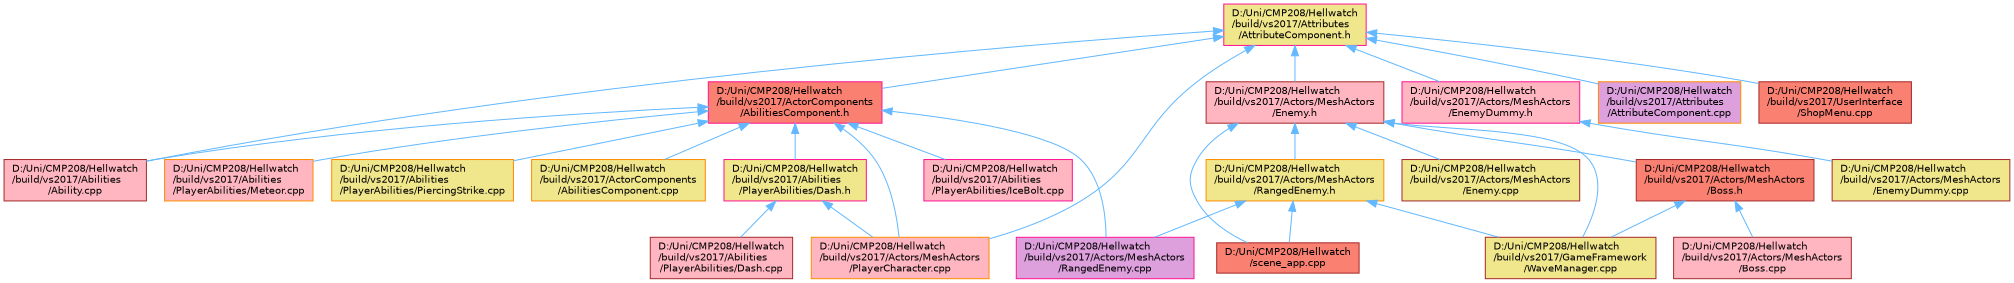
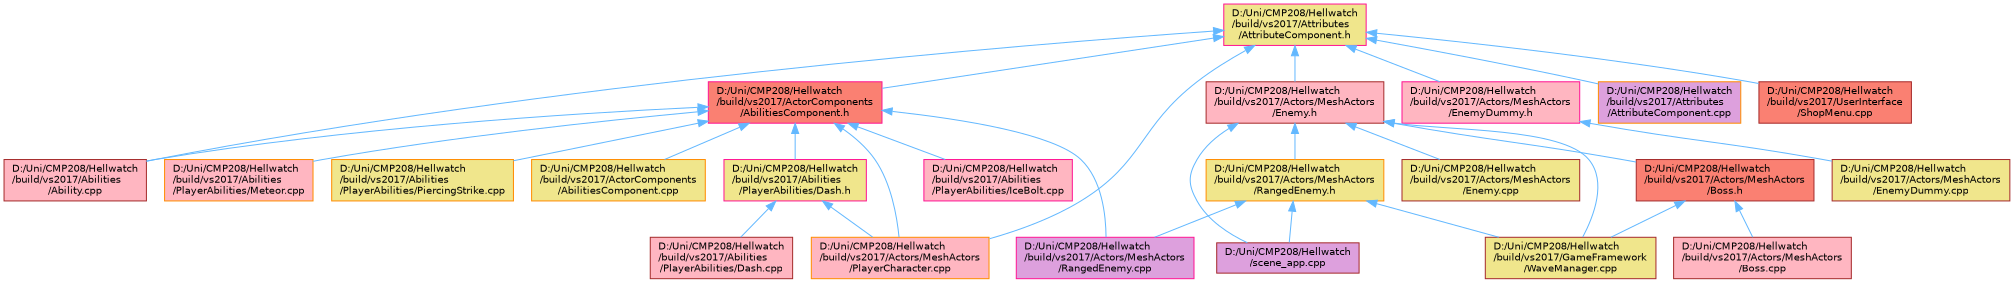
node "D:/Uni/CMP208/Hellwatch /scene_app.cpp": fillcolor salmon -> plum
